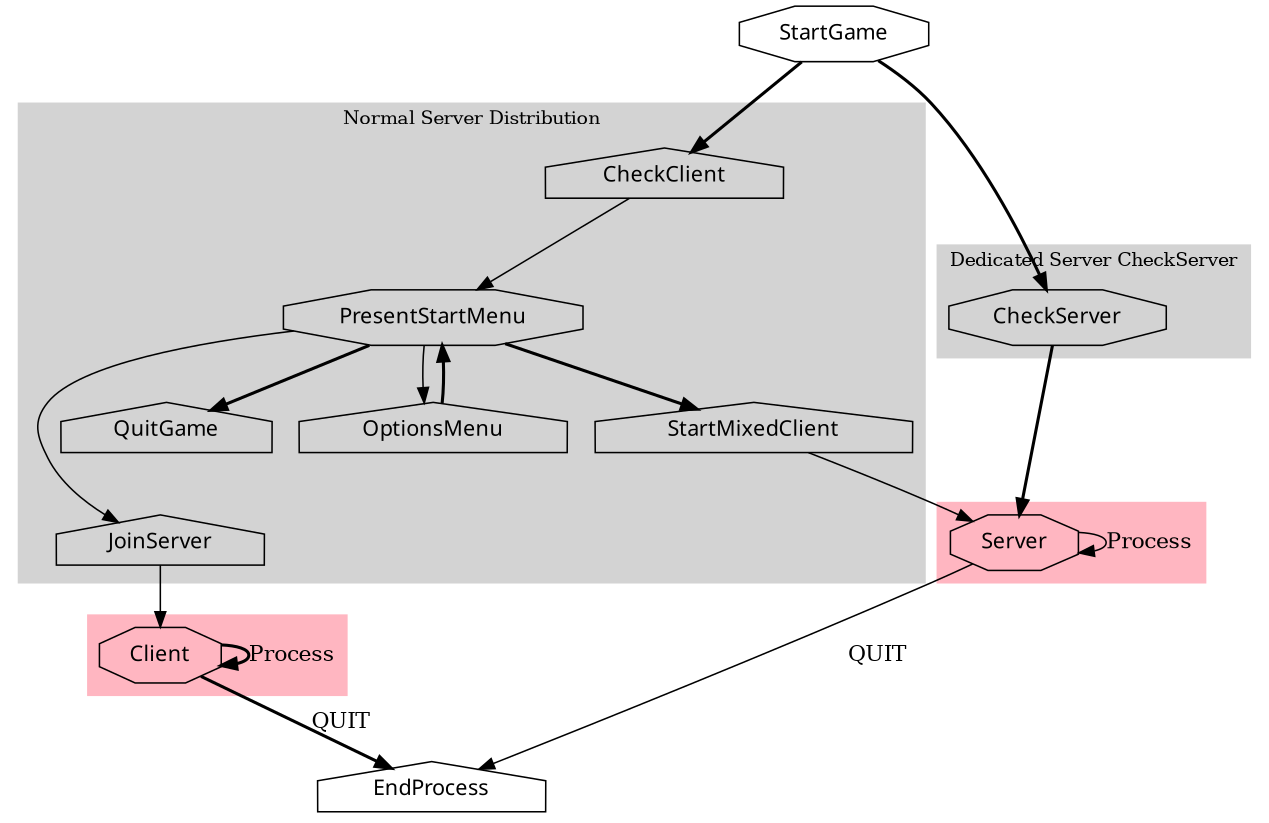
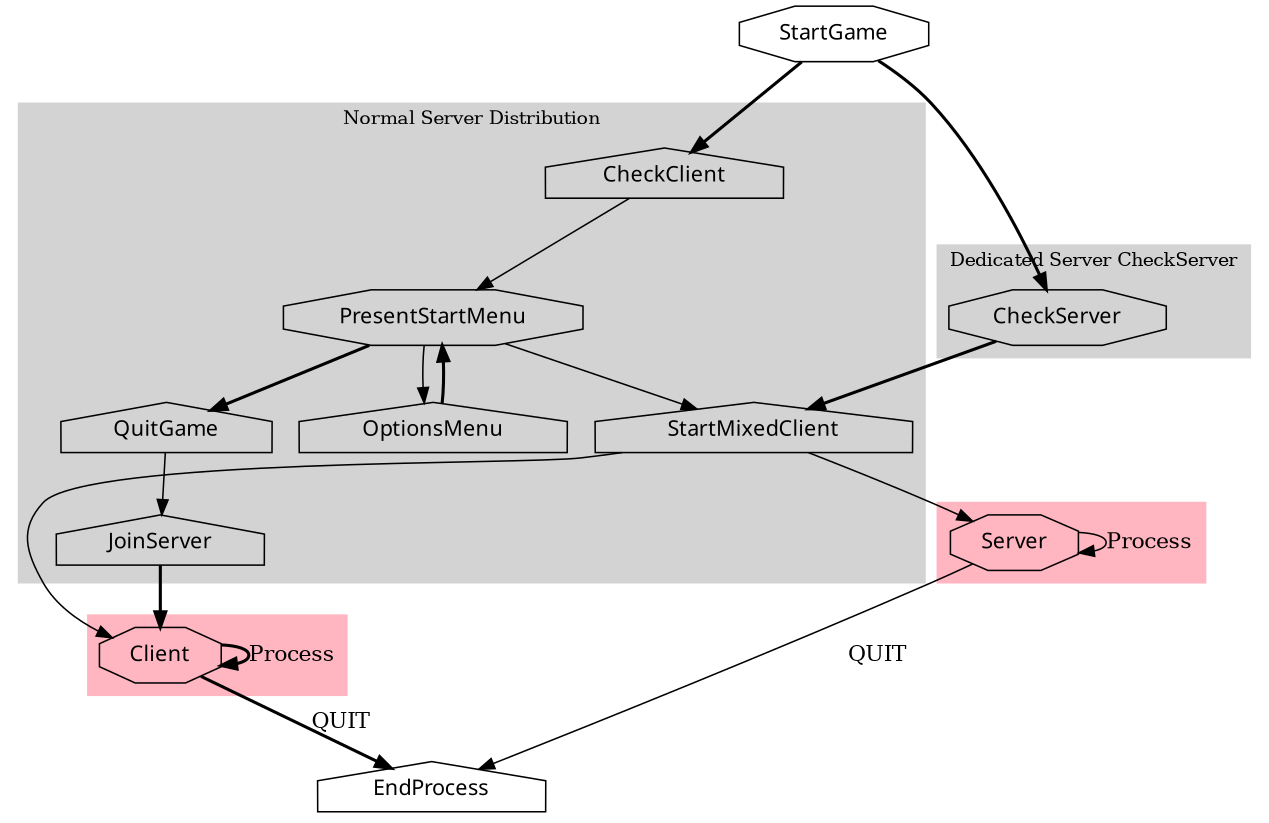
edge "PresentStartMenu" -> "JoinServer": now "QuitGame" -> "JoinServer"
edge "PresentStartMenu" -> "StartMixedClient": style bold -> solid
edge "CheckServer" -> "Server": now "CheckServer" -> "StartMixedClient"
edge "StartMixedClient" -> "Client": added
edge "JoinServer" -> "Client": style solid -> bold
